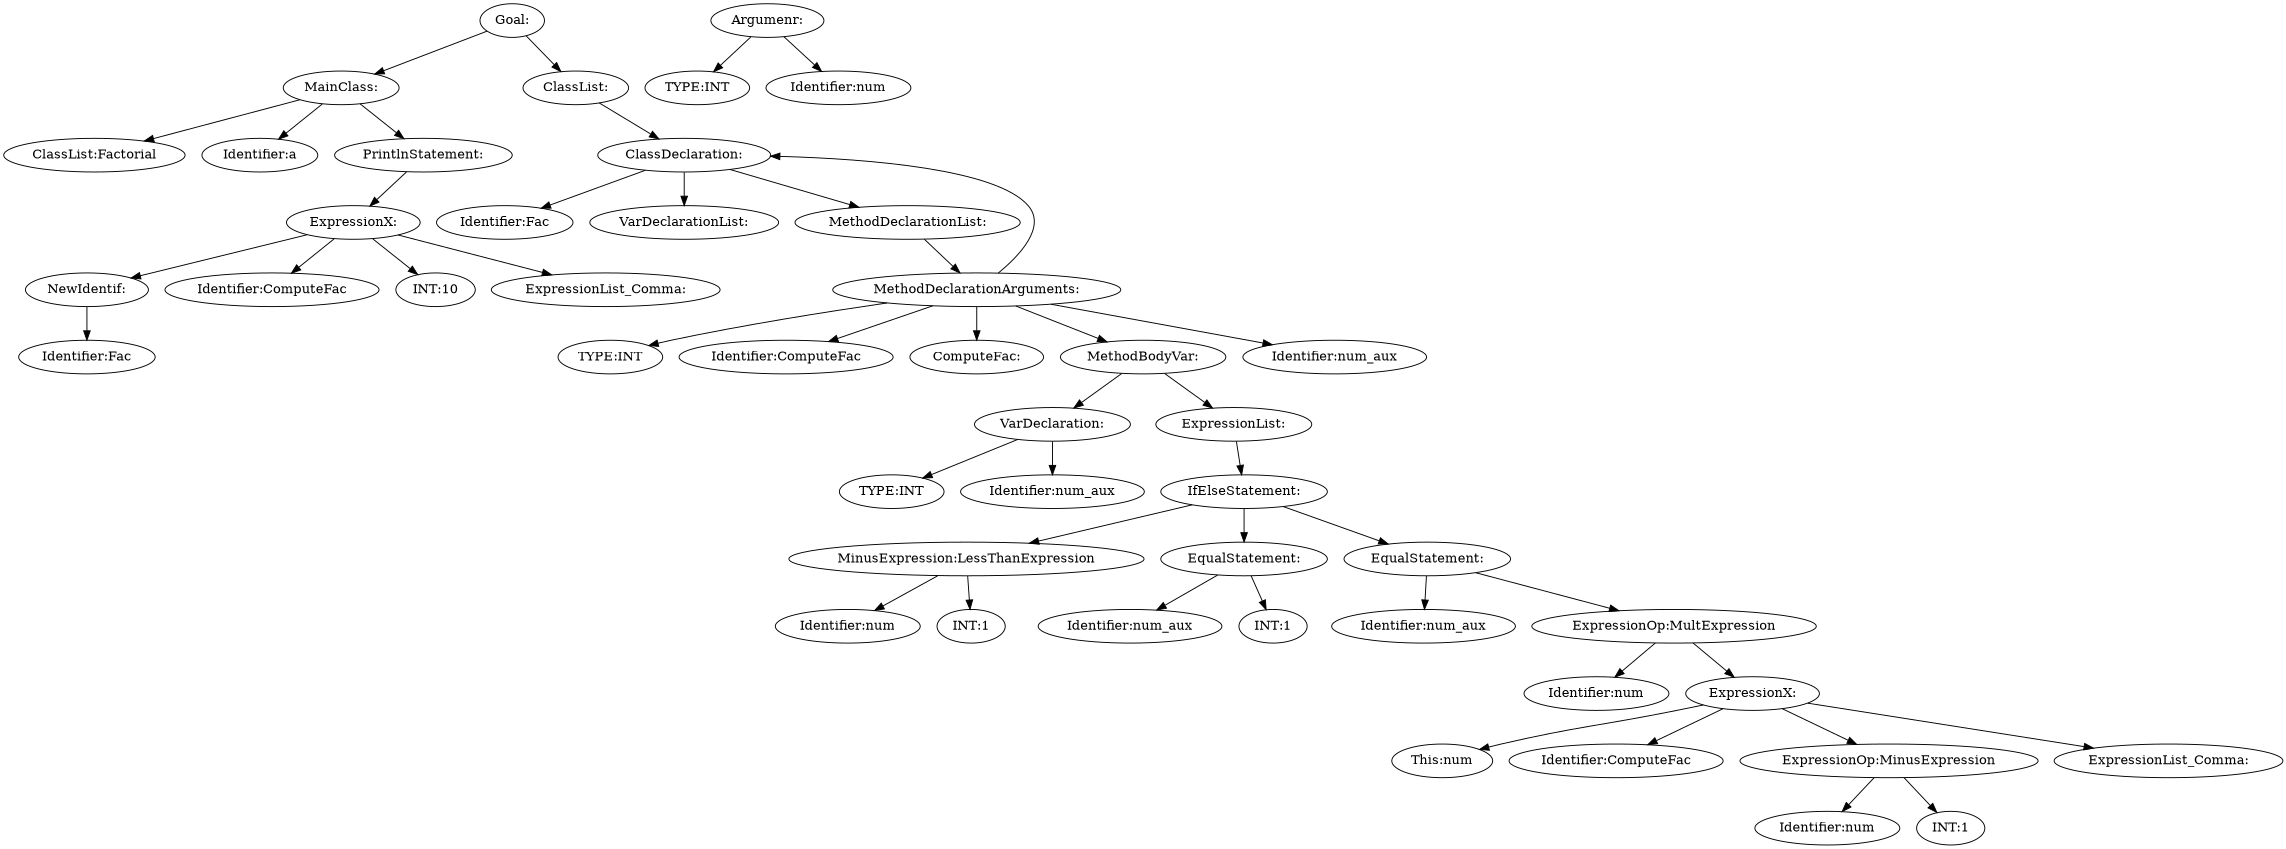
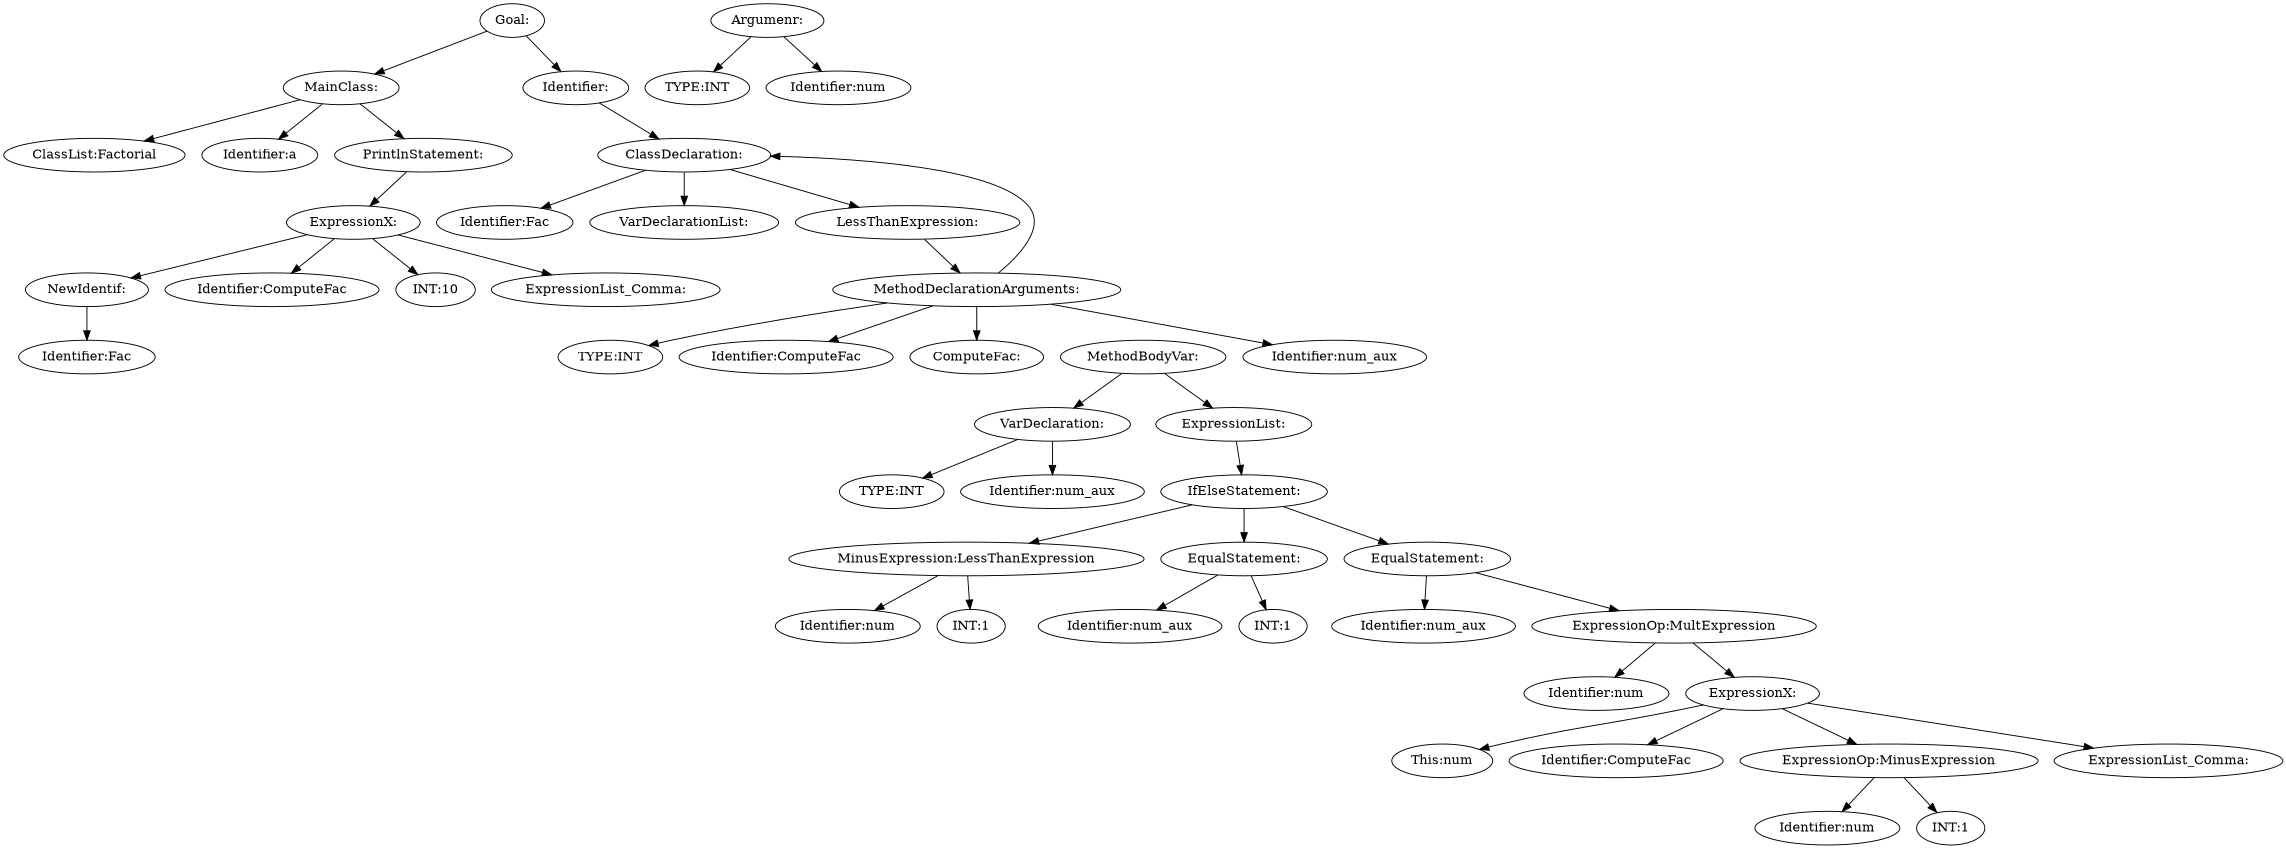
node "ClassList:": label "ClassList:" -> "Identifier:"
node "MethodDeclarationList:": label "MethodDeclarationList:" -> "LessThanExpression:"
edge "MethodDeclarationArguments:" -> "MethodBodyVar:": removed
